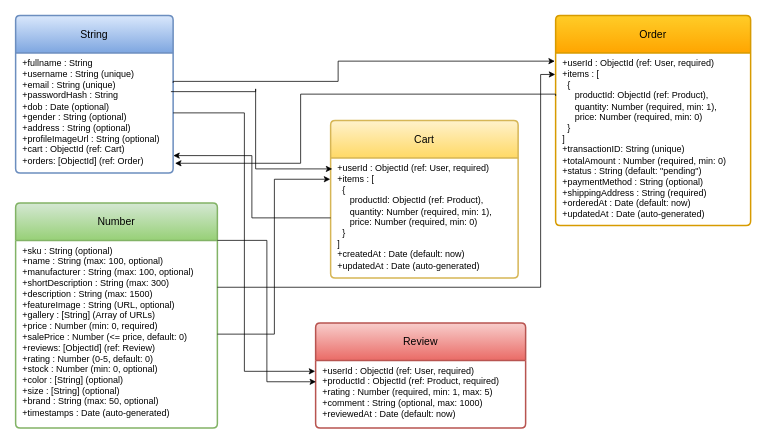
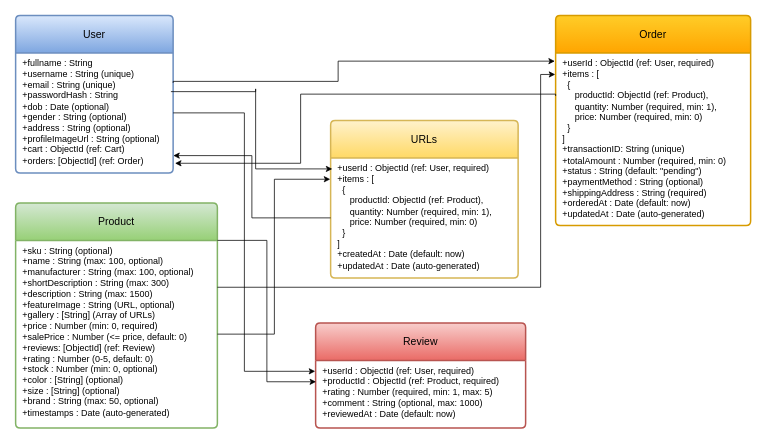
node "String": label "String" -> "User"
node "Cart": label "Cart" -> "URLs"
node "Number": label "Number" -> "Product"
